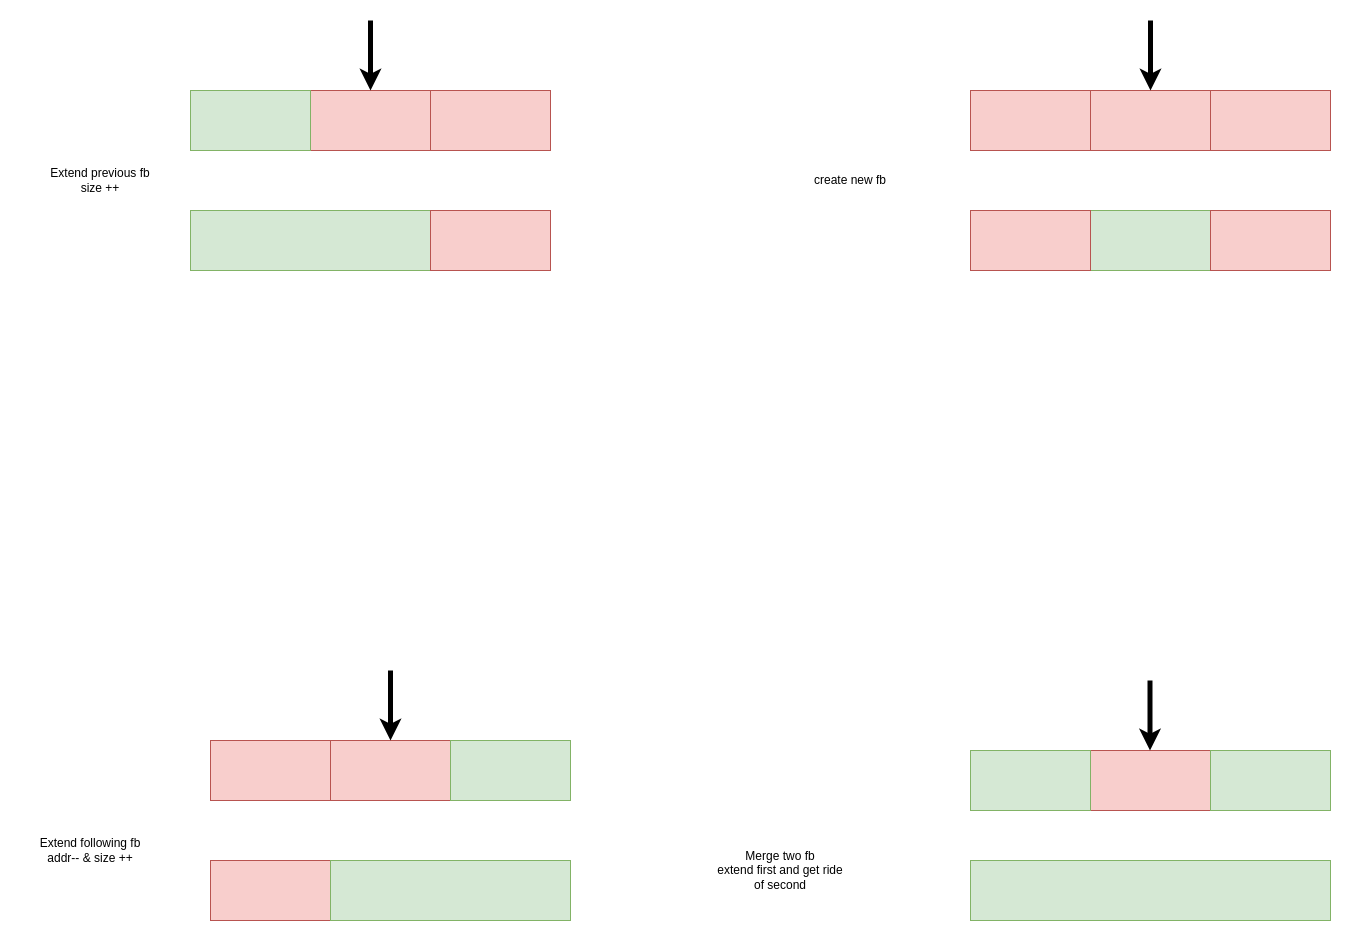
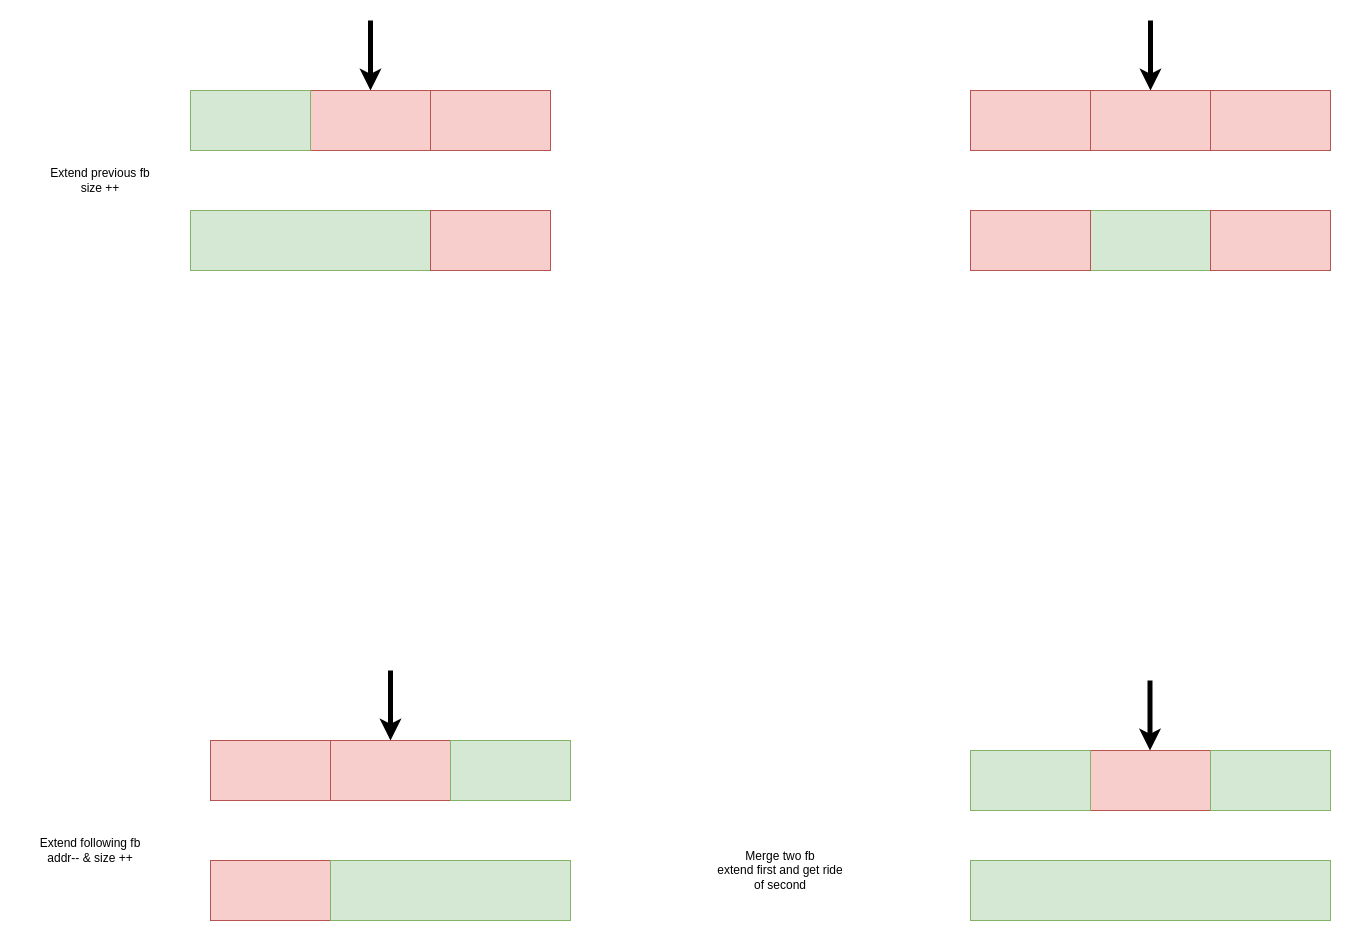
node "create new fb": removed
